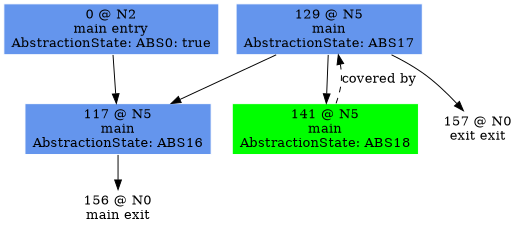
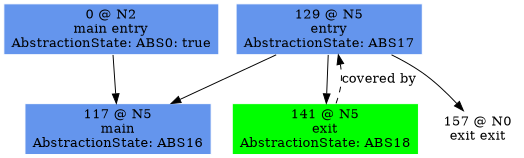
node "129 @ N5 main AbstractionState: ABS17": label "129 @ N5 main AbstractionState: ABS17" -> "129 @ N5 entry AbstractionState: ABS17"
node "141 @ N5 main AbstractionState: ABS18": label "141 @ N5 main AbstractionState: ABS18" -> "141 @ N5 exit AbstractionState: ABS18"
node "156 @ N0 main exit": removed
